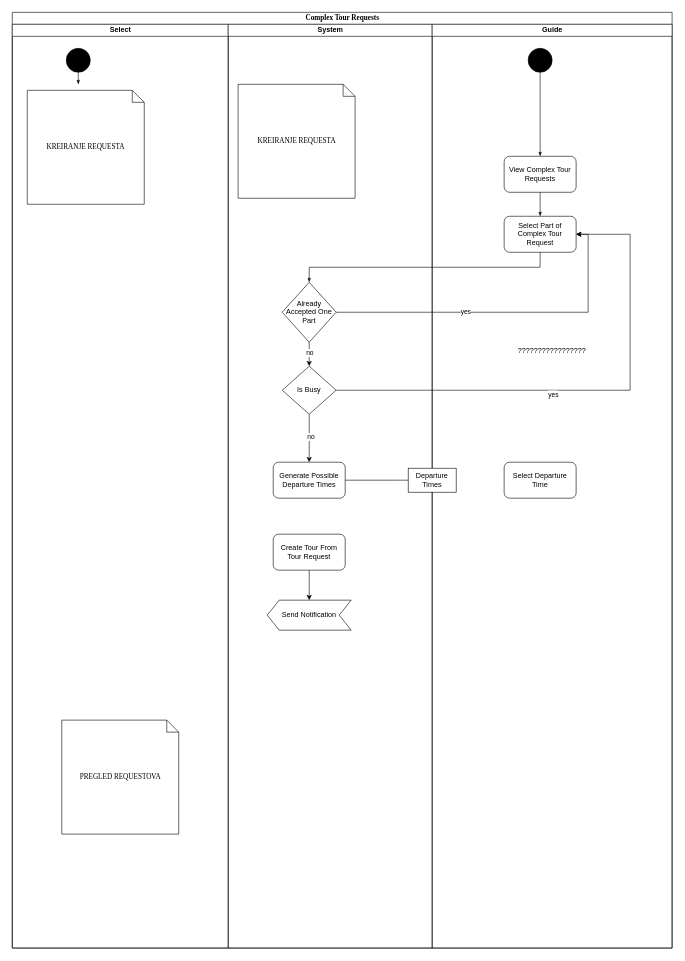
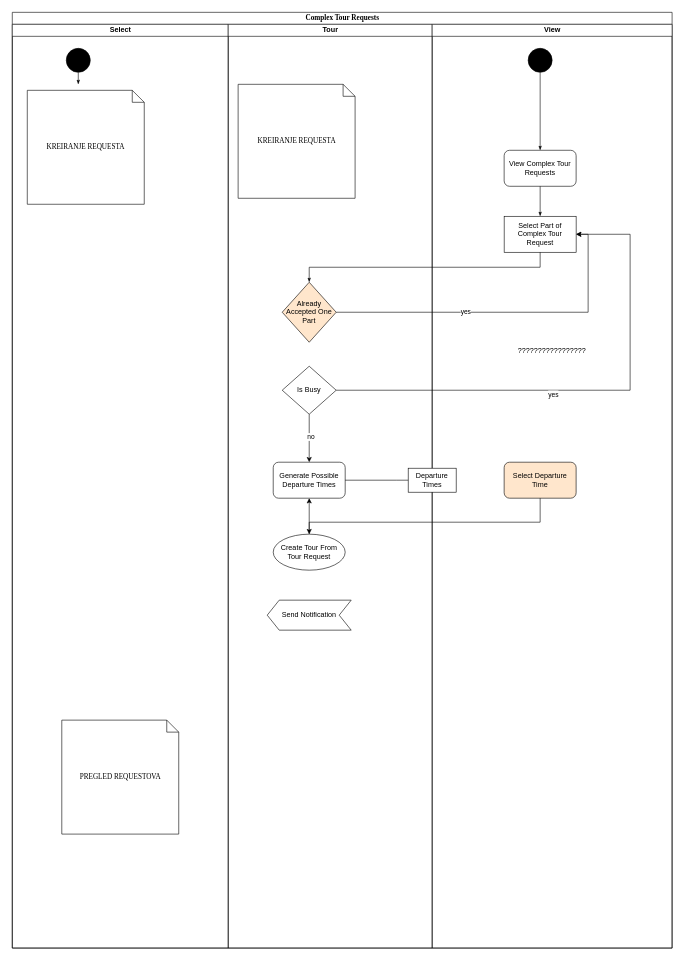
node "System": label "System" -> "Tour"
node "Guide": label "Guide" -> "View"
node "View Complex Tour Requests": moved (540, 174) -> (540, 168)
node "Select Part of Complex Tour Request": shape rounded rectangle -> rectangle
node "Already Accepted One Part": fillcolor #ffffff -> #ffe6cc
edge "Already Accepted One Part" -> "Is Busy": removed, label "no"
node "Select Departure Time": fillcolor #ffffff -> #ffe6cc
edge "Select Departure Time" -> "Create Tour From Tour Request": added
node "Create Tour From Tour Request": shape rounded rectangle -> ellipse
edge "Create Tour From Tour Request" -> "Send Notification": now "Create Tour From Tour Request" -> "Generate Possible Departure Times"
